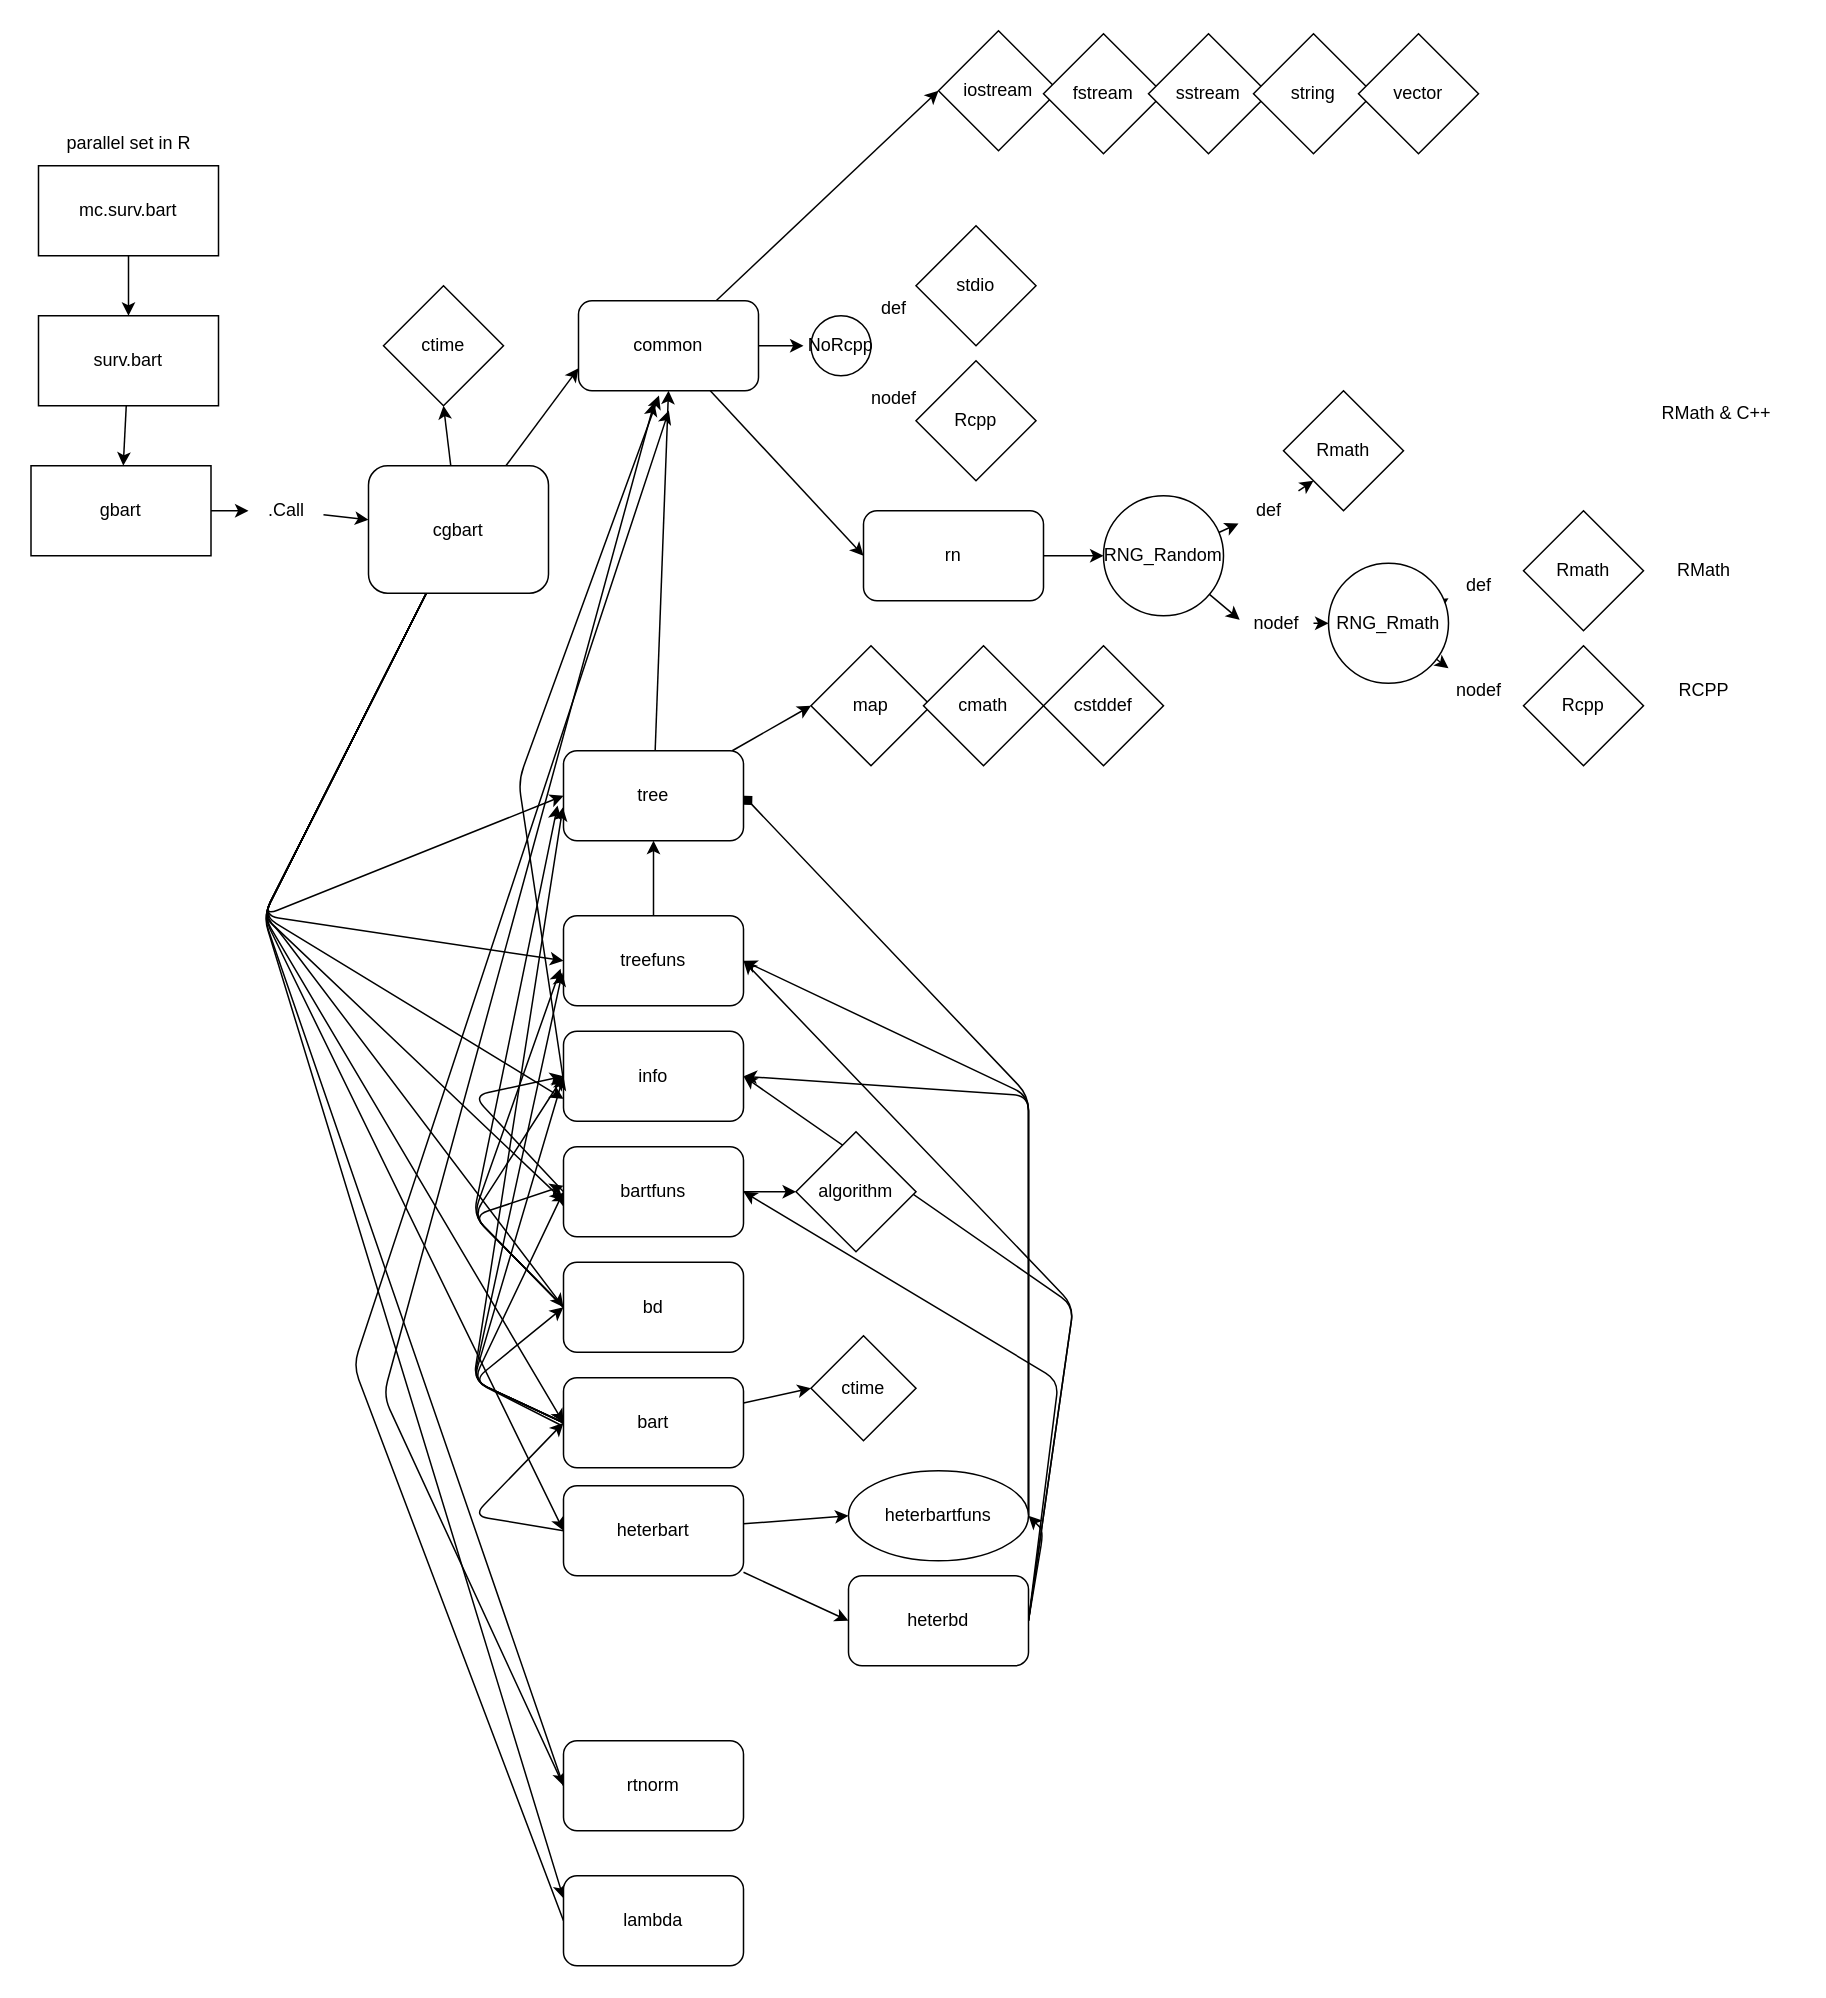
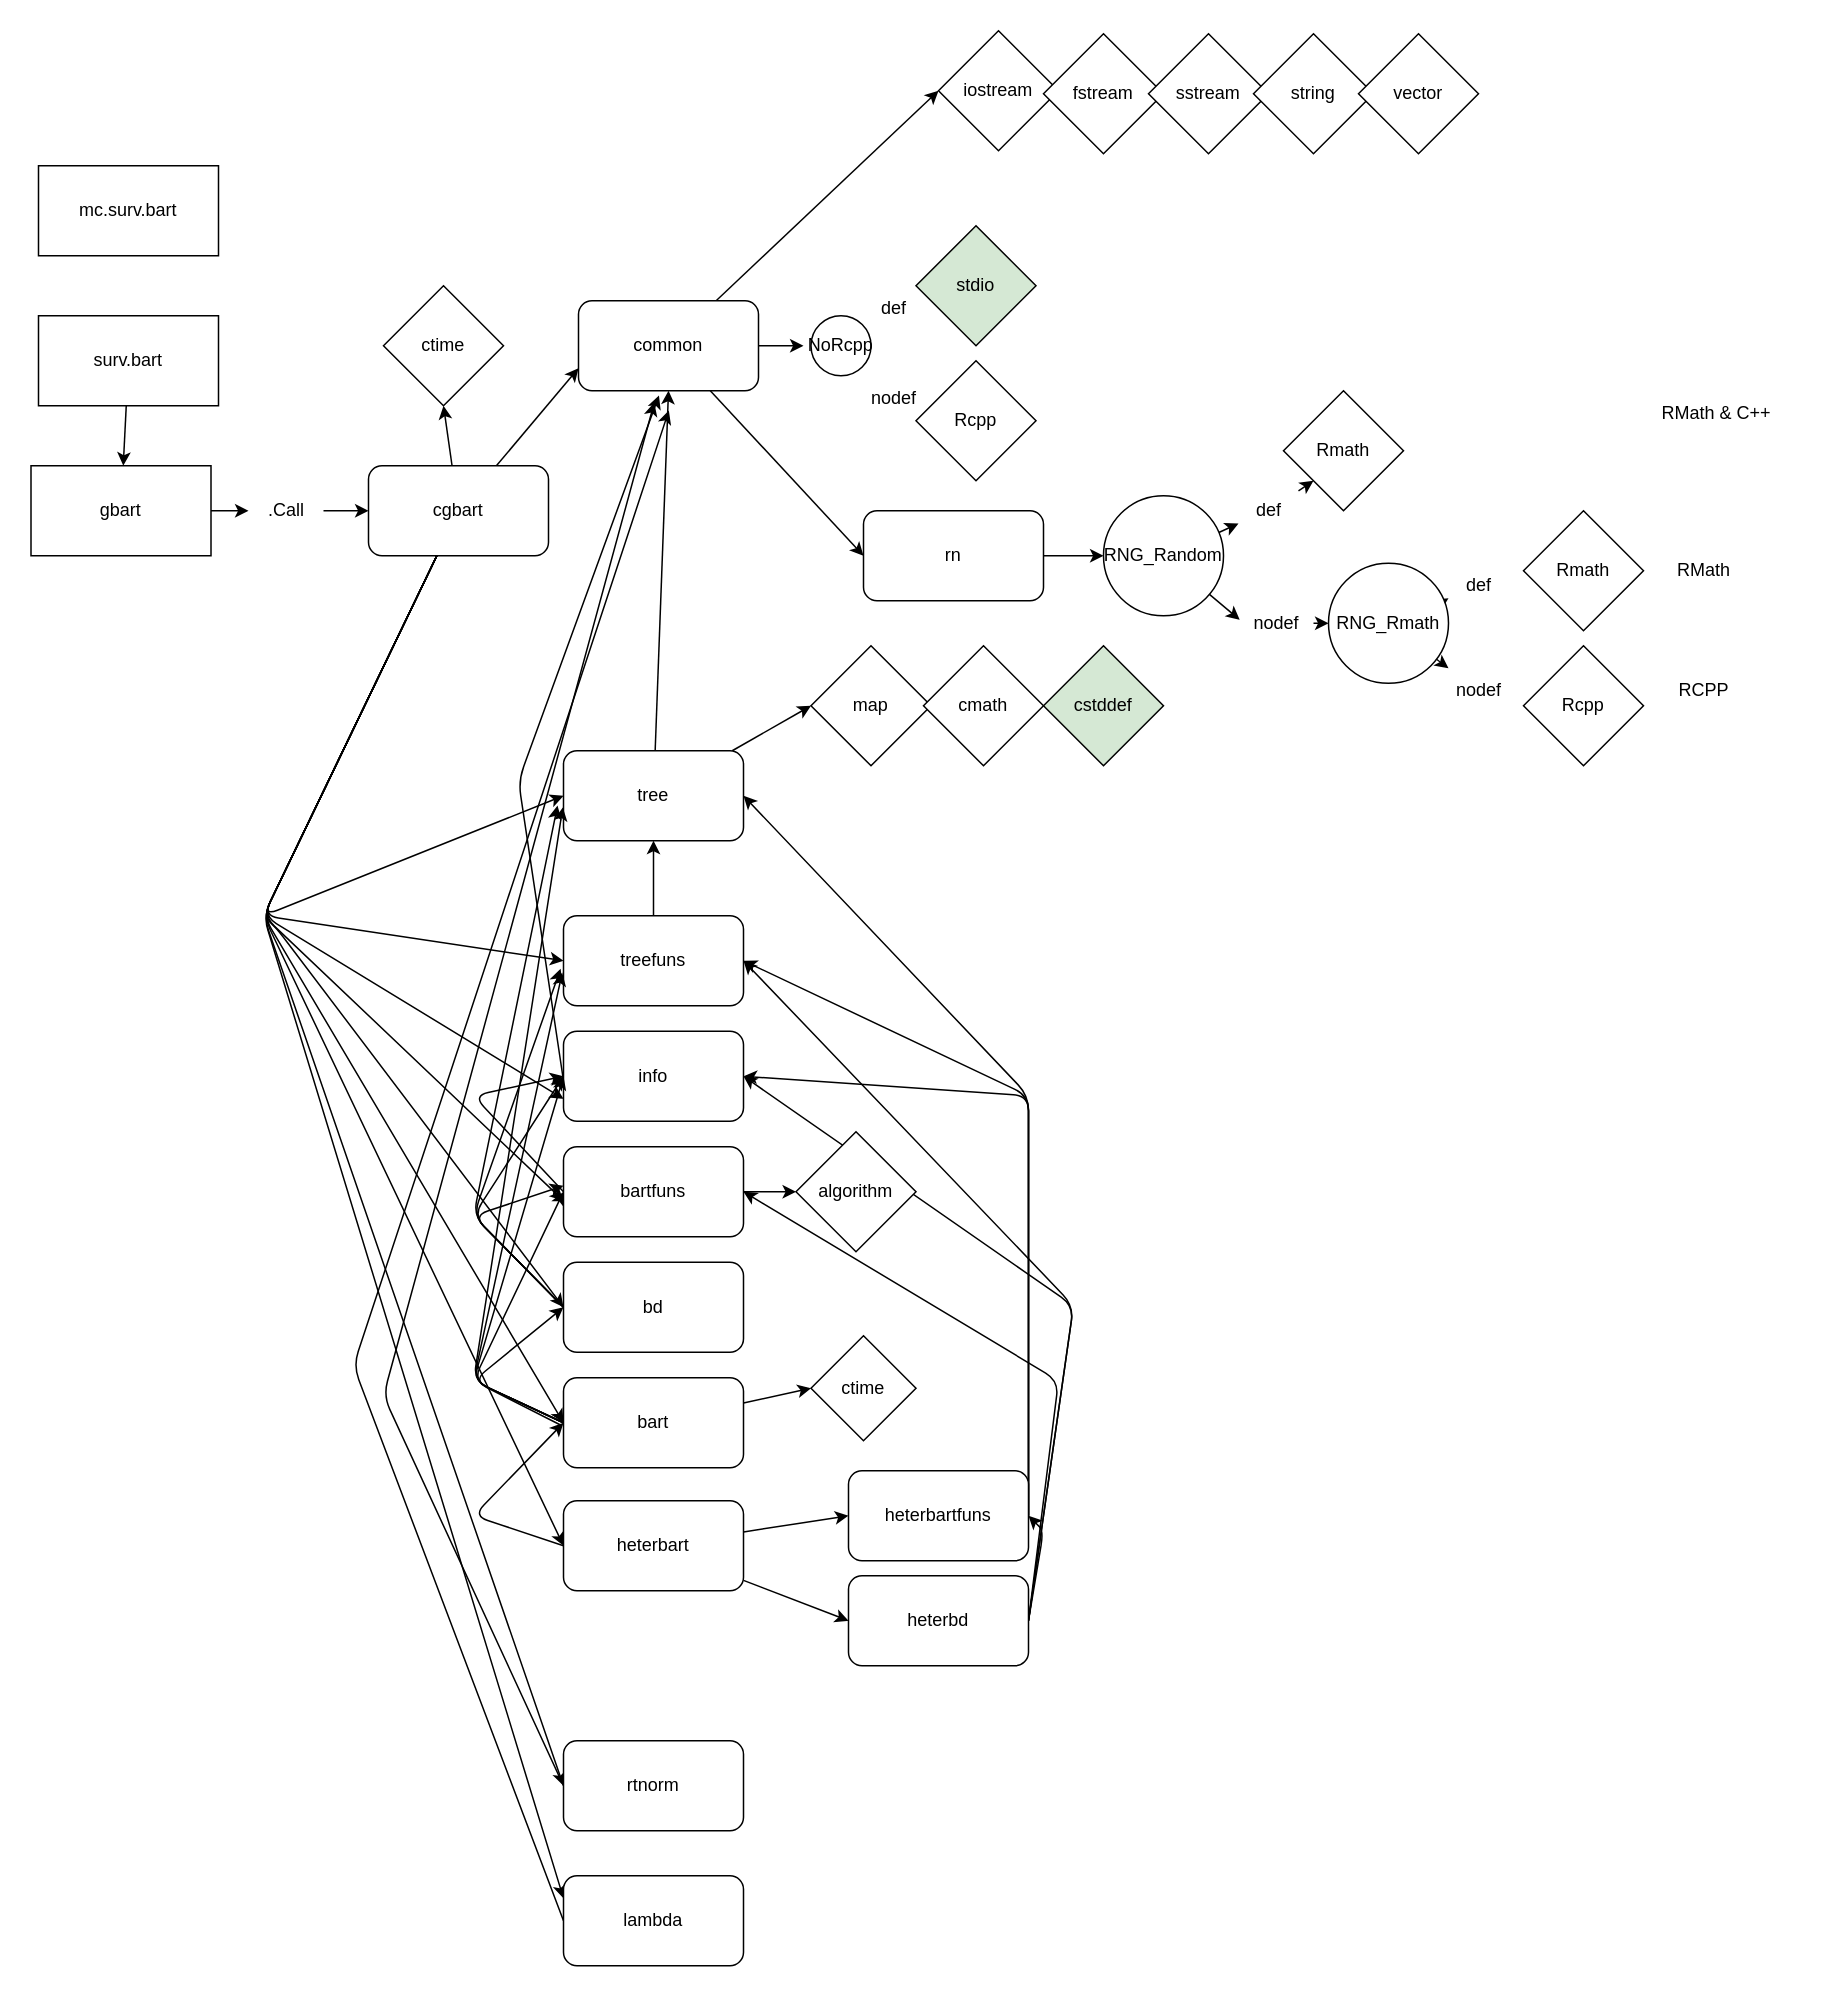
node "parallel set in R": removed
edge "mc.surv.bart" -> "surv.bart": removed
node "stdio": fillcolor #ffffff -> #d5e8d4
node "cgbart": size 180x128 -> 180x90
node "cstddef": fillcolor #ffffff -> #d5e8d4
edge "heterbartfuns" -> "tree": arrowhead diamond -> classic
node "heterbartfuns": shape ellipse -> rounded rectangle
node "heterbart": moved (653, 1531) -> (653, 1546)
